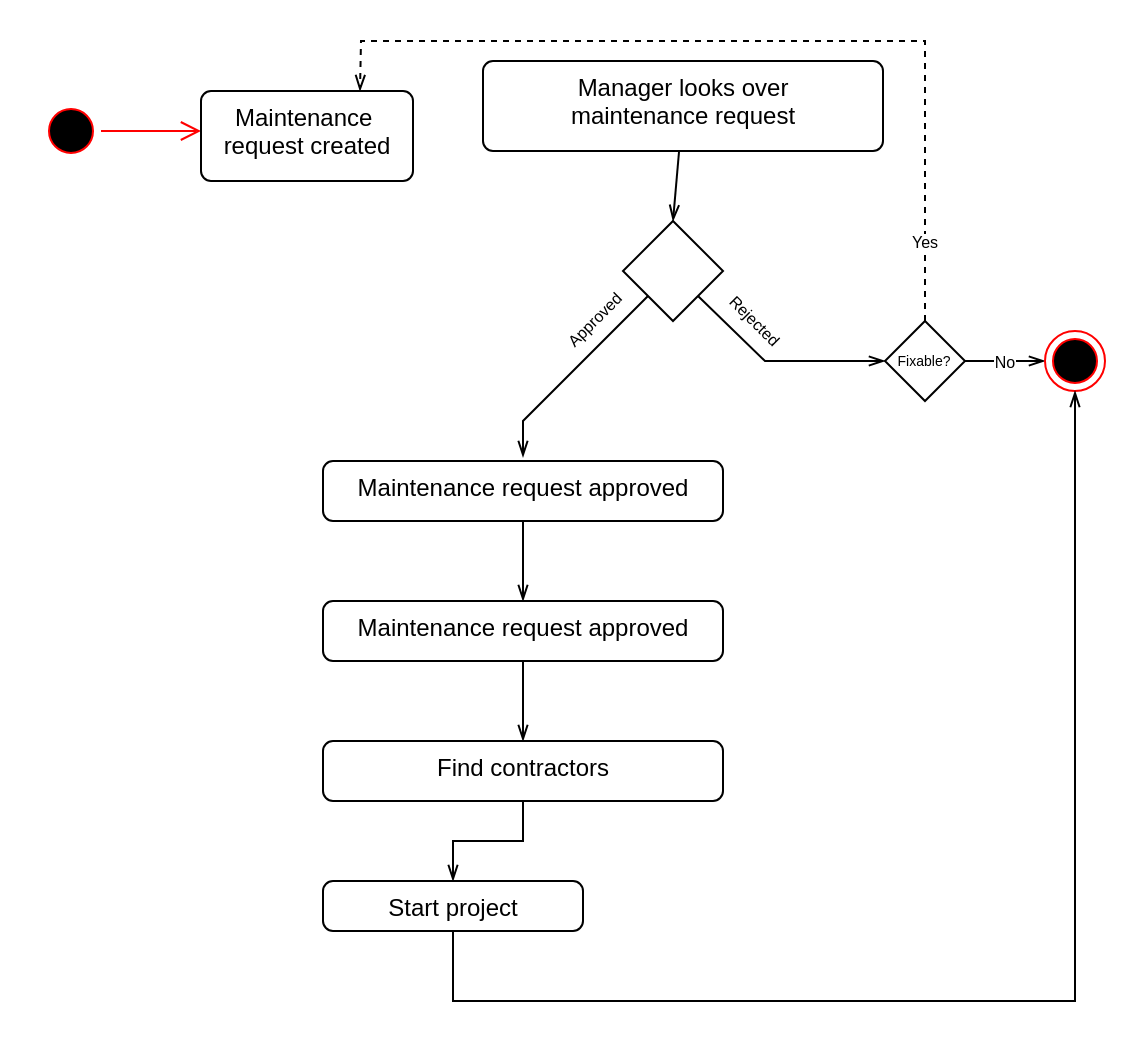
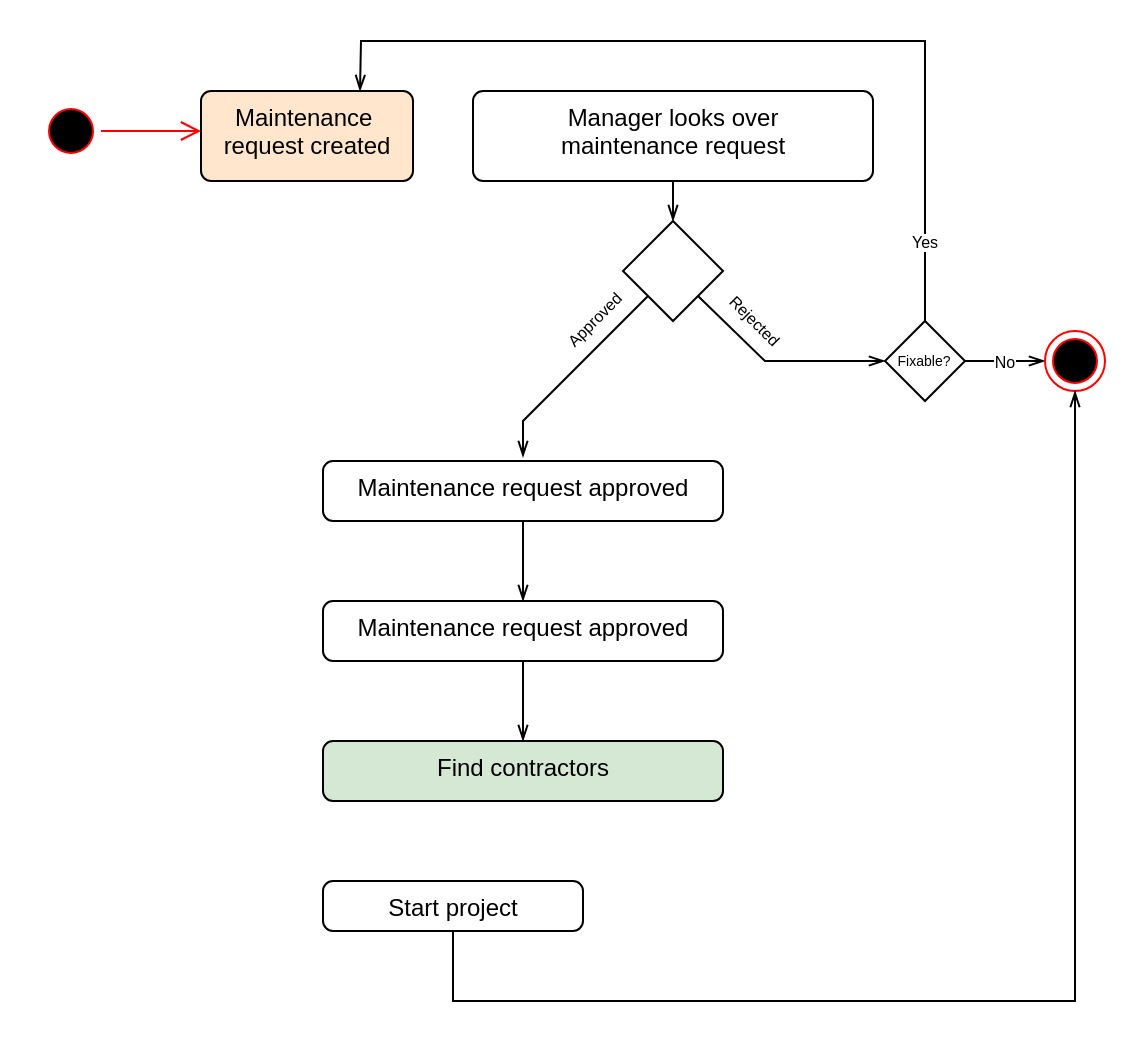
edge "Fixable?" -> "Maintenance request created": style dashed -> solid
node "Manager looks over maintenance request": moved (683, 106) -> (673, 136)
node "Maintenance request created": fillcolor #ffffff -> #ffe6cc
node "Find contractors": fillcolor #ffffff -> #d5e8d4
edge "Find contractors" -> "Start project": removed
